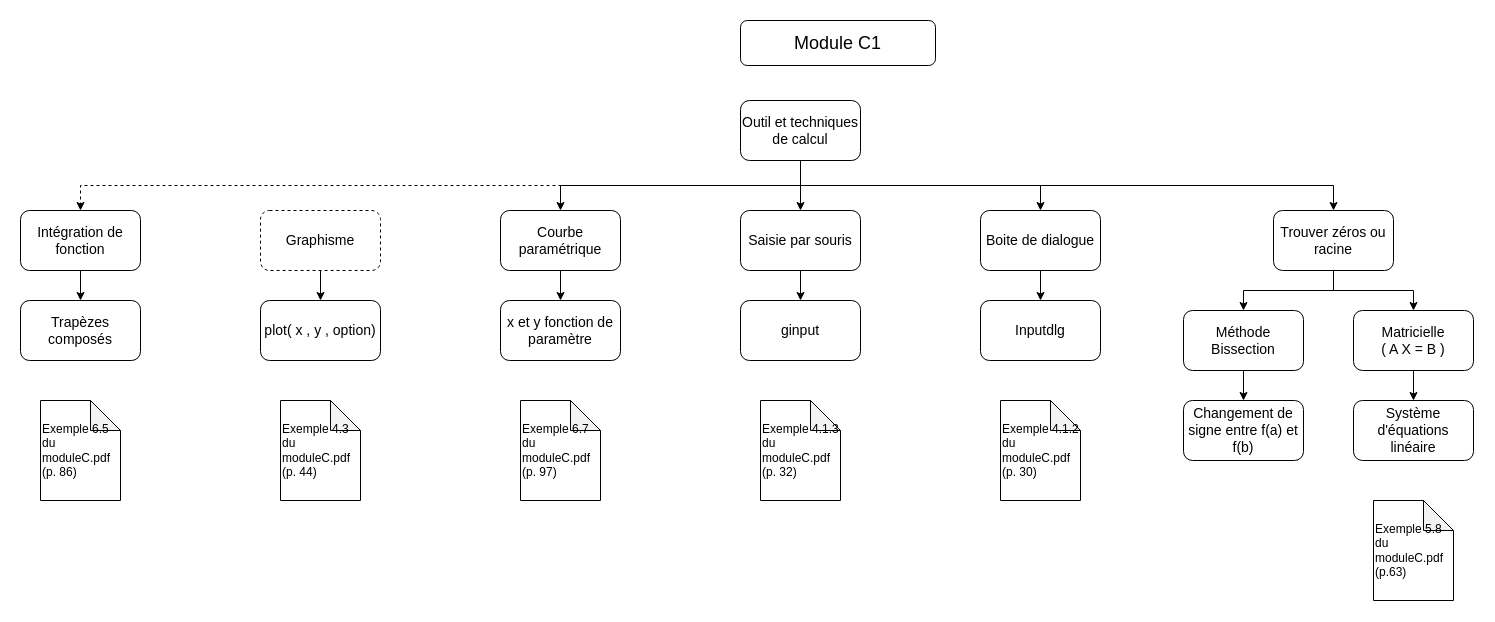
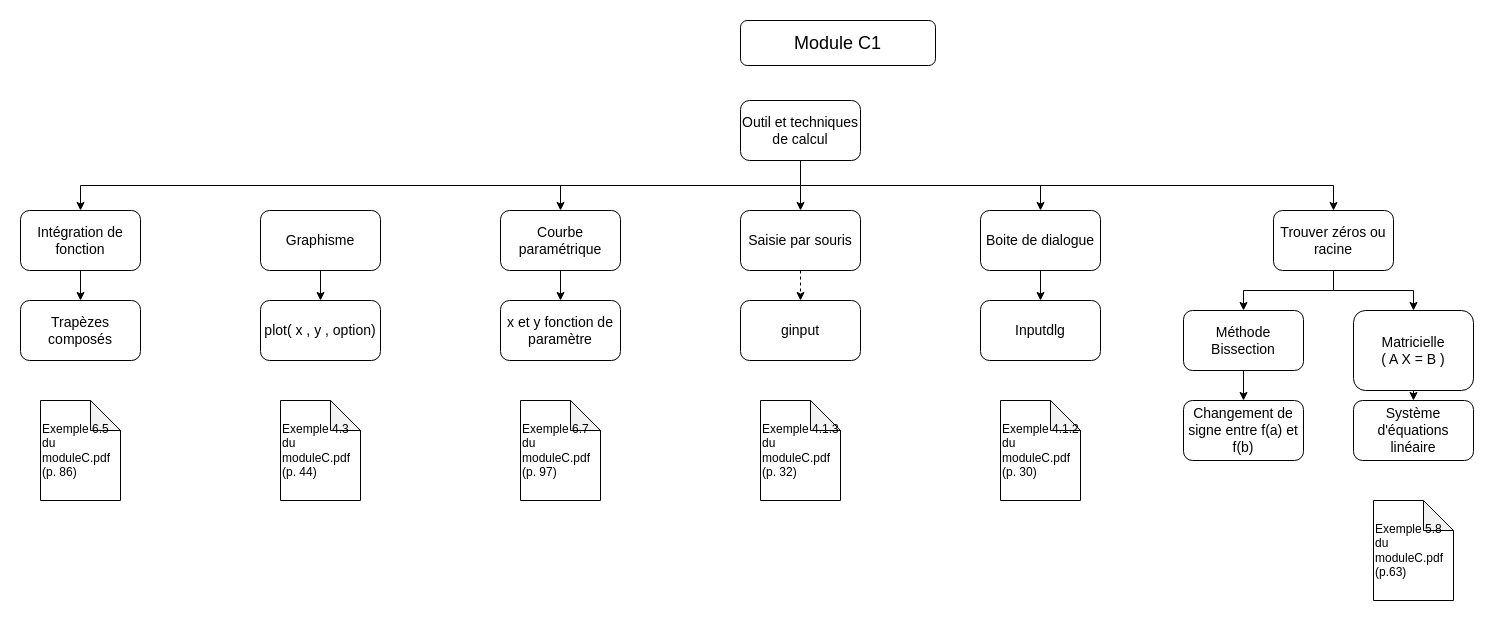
edge "Outil et techniques de calcul" -> "Intégration de fonction": style dashed -> solid
node "Graphisme": style dashed -> solid
edge "Saisie par souris" -> "ginput": style solid -> dashed
node "Matricielle ( A X = B )": size 120x60 -> 120x80
